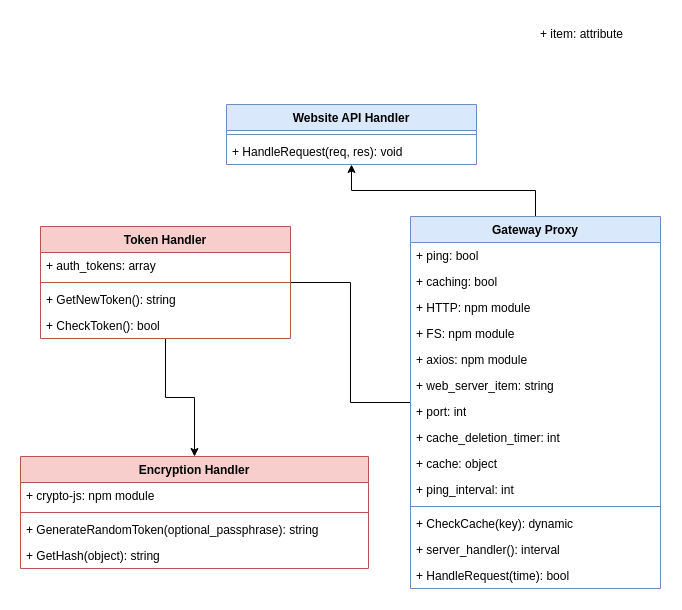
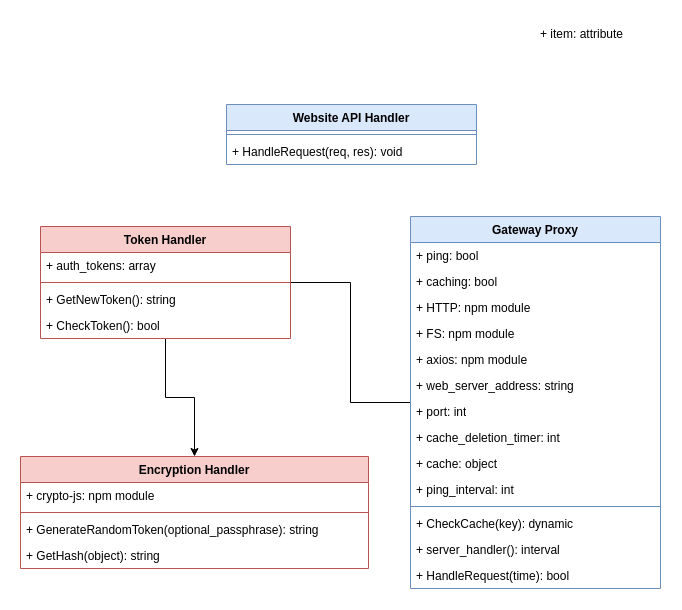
edge "Gateway Proxy" -> "Website API Handler": removed
node "+ web_server_item: string": label "+ web_server_item: string" -> "+ web_server_address: string"
